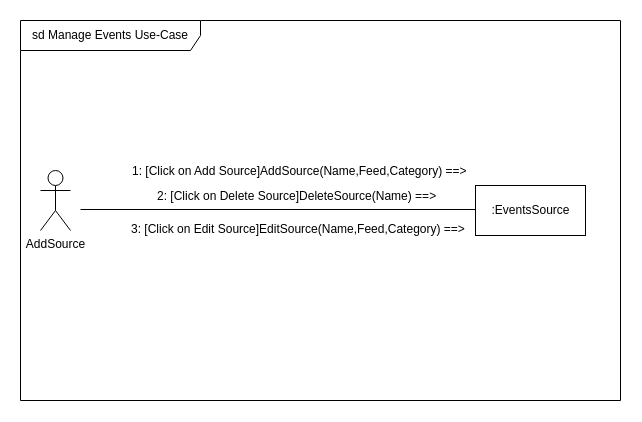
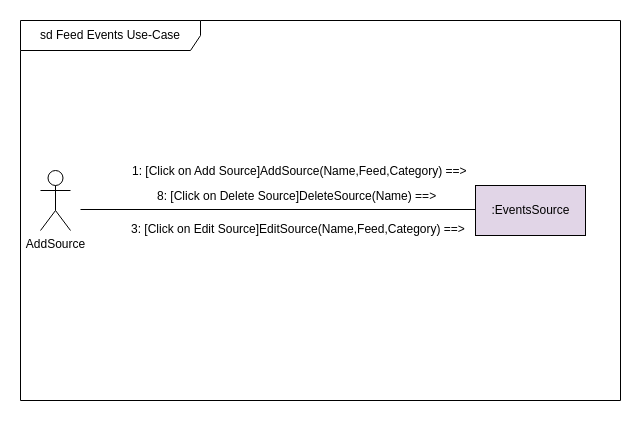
node "sd Manage Events Use-Case": label "sd Manage Events Use-Case" -> "sd Feed Events Use-Case"
node "2: [Click on Delete Source]DeleteSource(Name) ==>": label "2: [Click on Delete Source]DeleteSource(Name) ==>" -> "8: [Click on Delete Source]DeleteSource(Name) ==>"
node ":EventsSource": fillcolor #ffffff -> #e1d5e7
